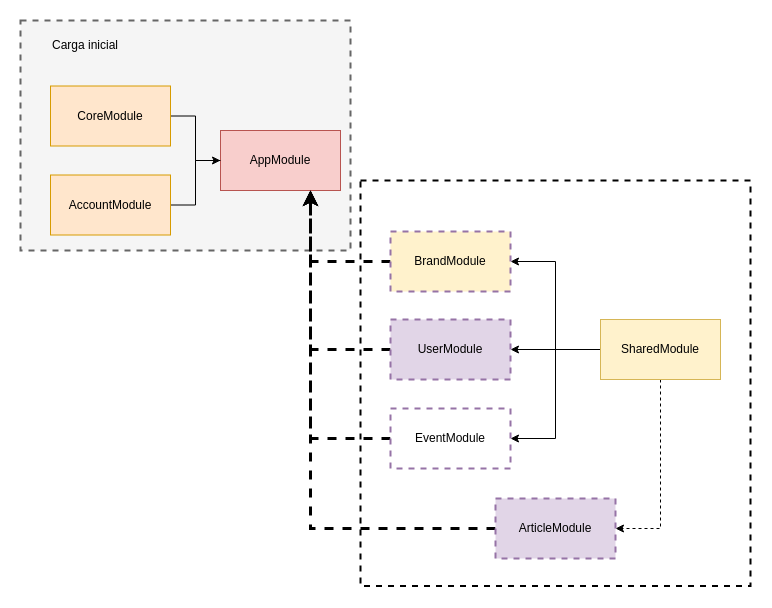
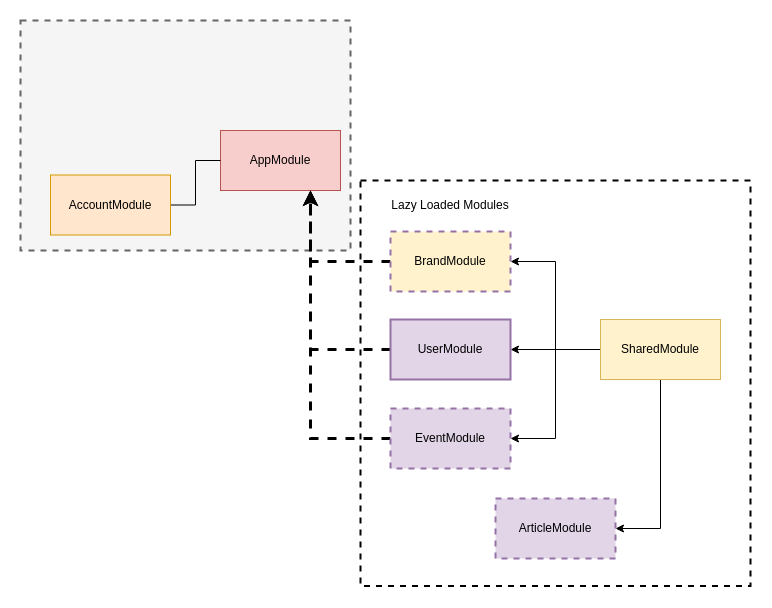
node "Carga inicial": removed
node "CoreModule": removed
edge "CoreModule" -> "AppModule": removed
node "Lazy Loaded Modules": added
node "UserModule": style dashed -> solid
node "EventModule": fillcolor #ffffff -> #e1d5e7
edge "SharedModule" -> "ArticleModule": style dashed -> solid
edge "ArticleModule" -> "AppModule": removed
